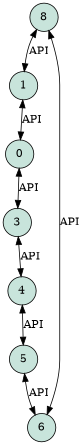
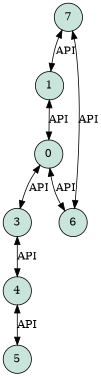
node "8": label "8" -> "7"
edge "5" -- "6": now "0" -- "6"
